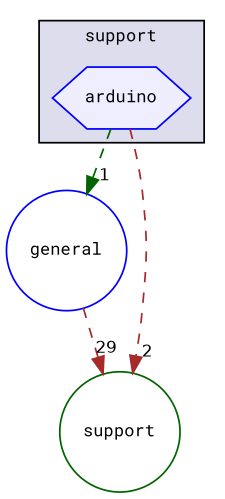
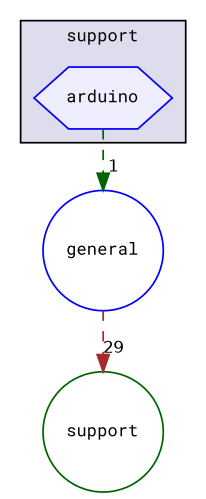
edge "arduino" -> "support": removed
